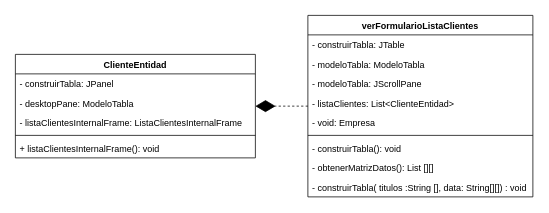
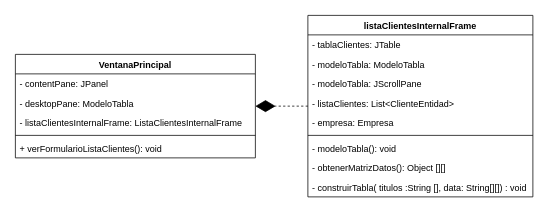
node "verFormularioListaClientes": label "verFormularioListaClientes" -> "listaClientesInternalFrame"
node "- construirTabla: JTable": label "- construirTabla: JTable" -> "- tablaClientes: JTable"
node "ClienteEntidad": label "ClienteEntidad" -> "VentanaPrincipal"
node "- construirTabla: JPanel": label "- construirTabla: JPanel" -> "- contentPane: JPanel"
node "- void: Empresa": label "- void: Empresa" -> "- empresa: Empresa"
node "+ listaClientesInternalFrame(): void": label "+ listaClientesInternalFrame(): void" -> "+ verFormularioListaClientes(): void"
node "- construirTabla(): void": label "- construirTabla(): void" -> "- modeloTabla(): void"
node "- obtenerMatrizDatos(): List [][]": label "- obtenerMatrizDatos(): List [][]" -> "- obtenerMatrizDatos(): Object [][]"
